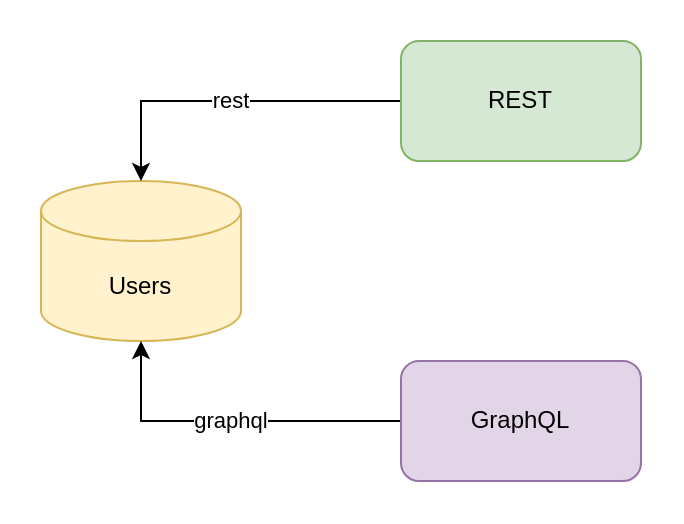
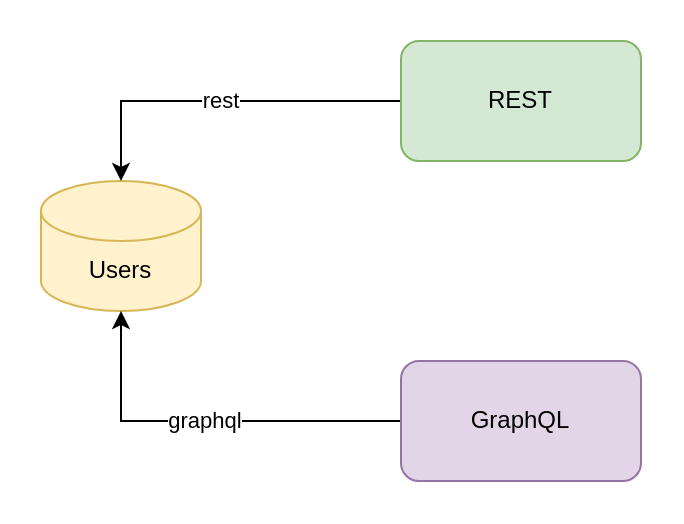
node "Users": size 200x160 -> 160x130
